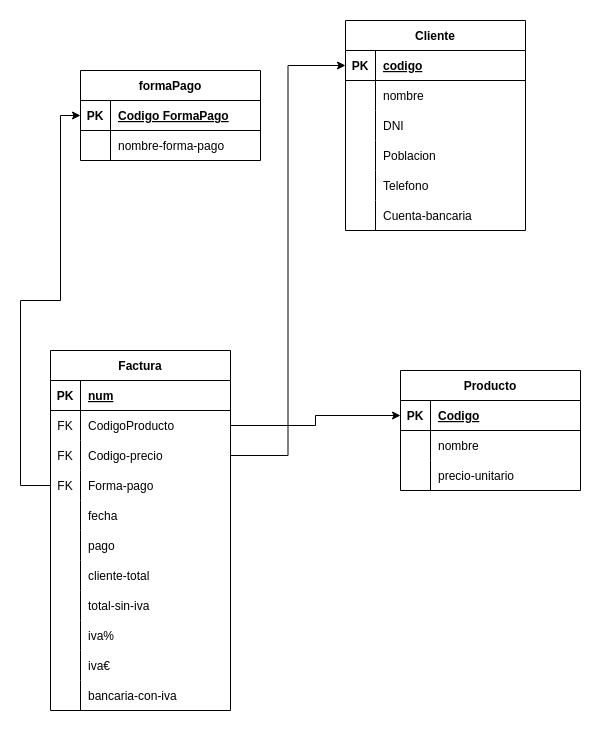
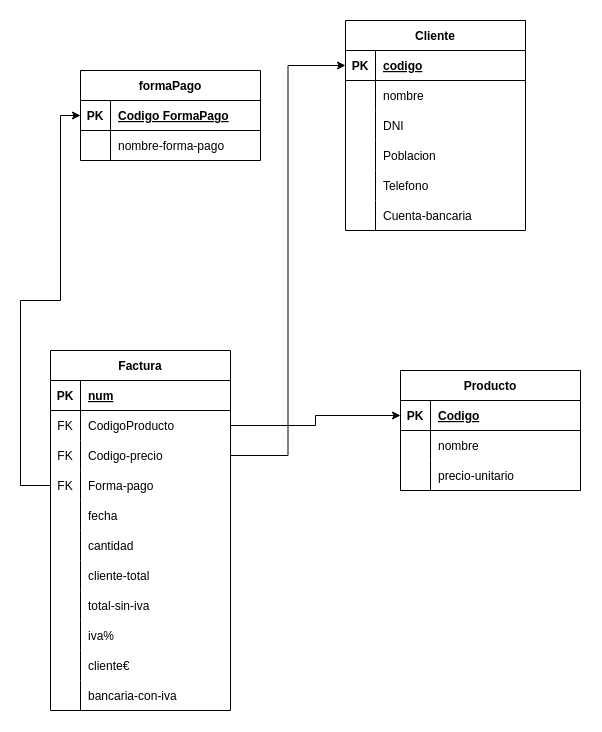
node "pago": label "pago" -> "cantidad"
node "iva€": label "iva€" -> "cliente€"
